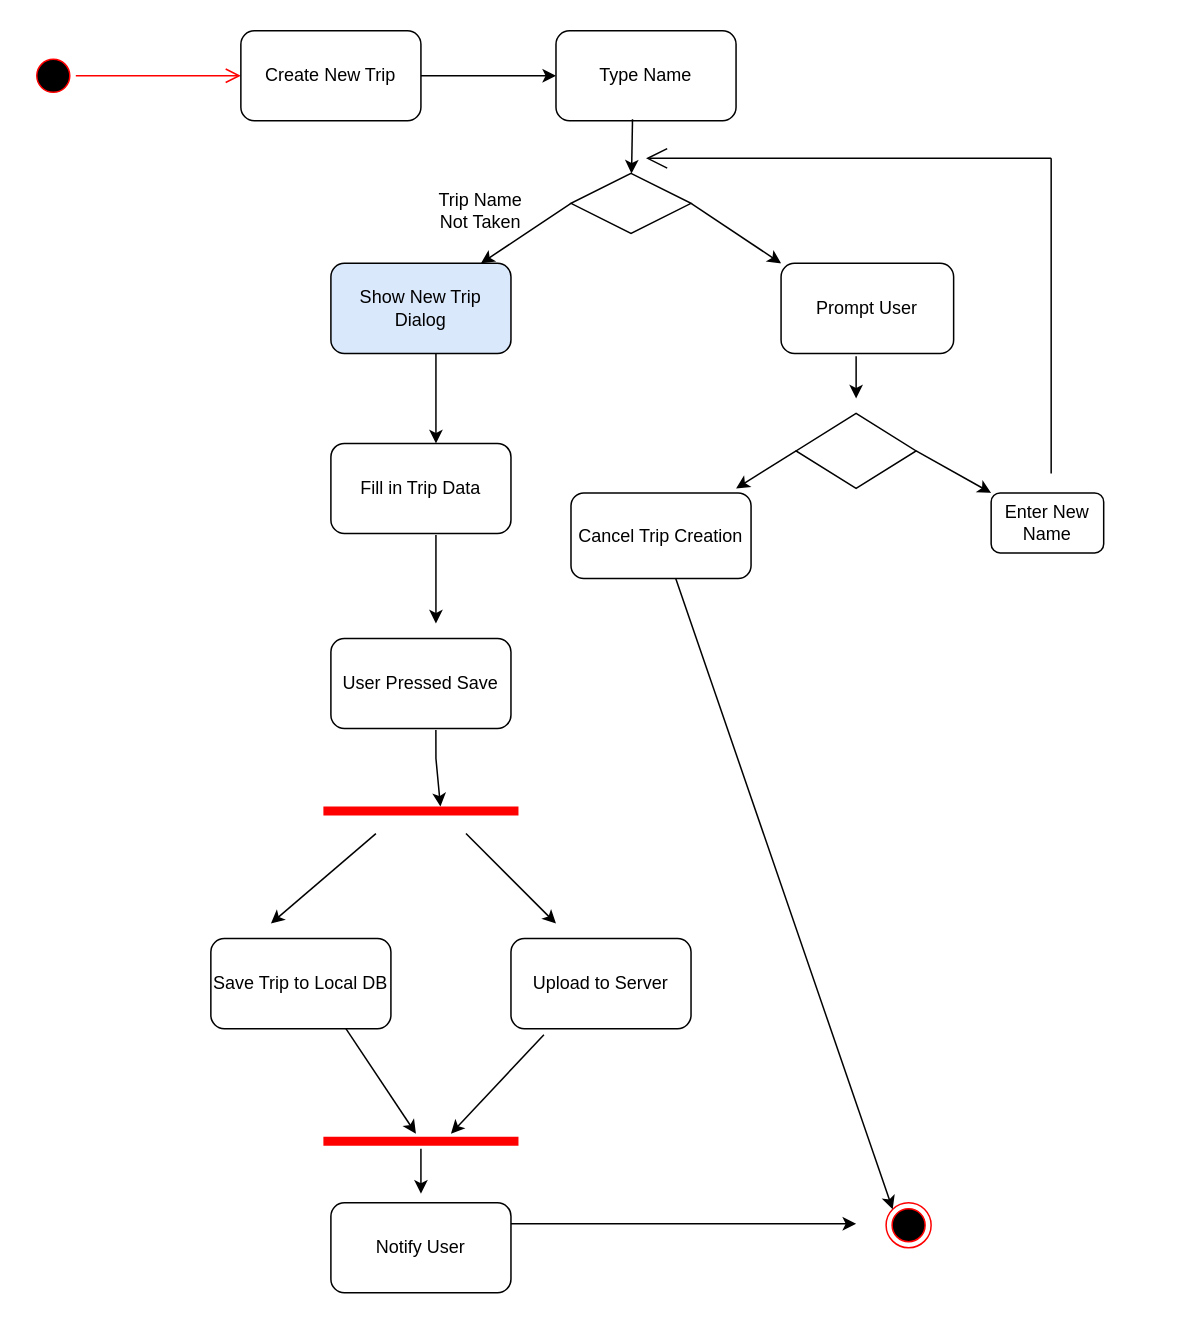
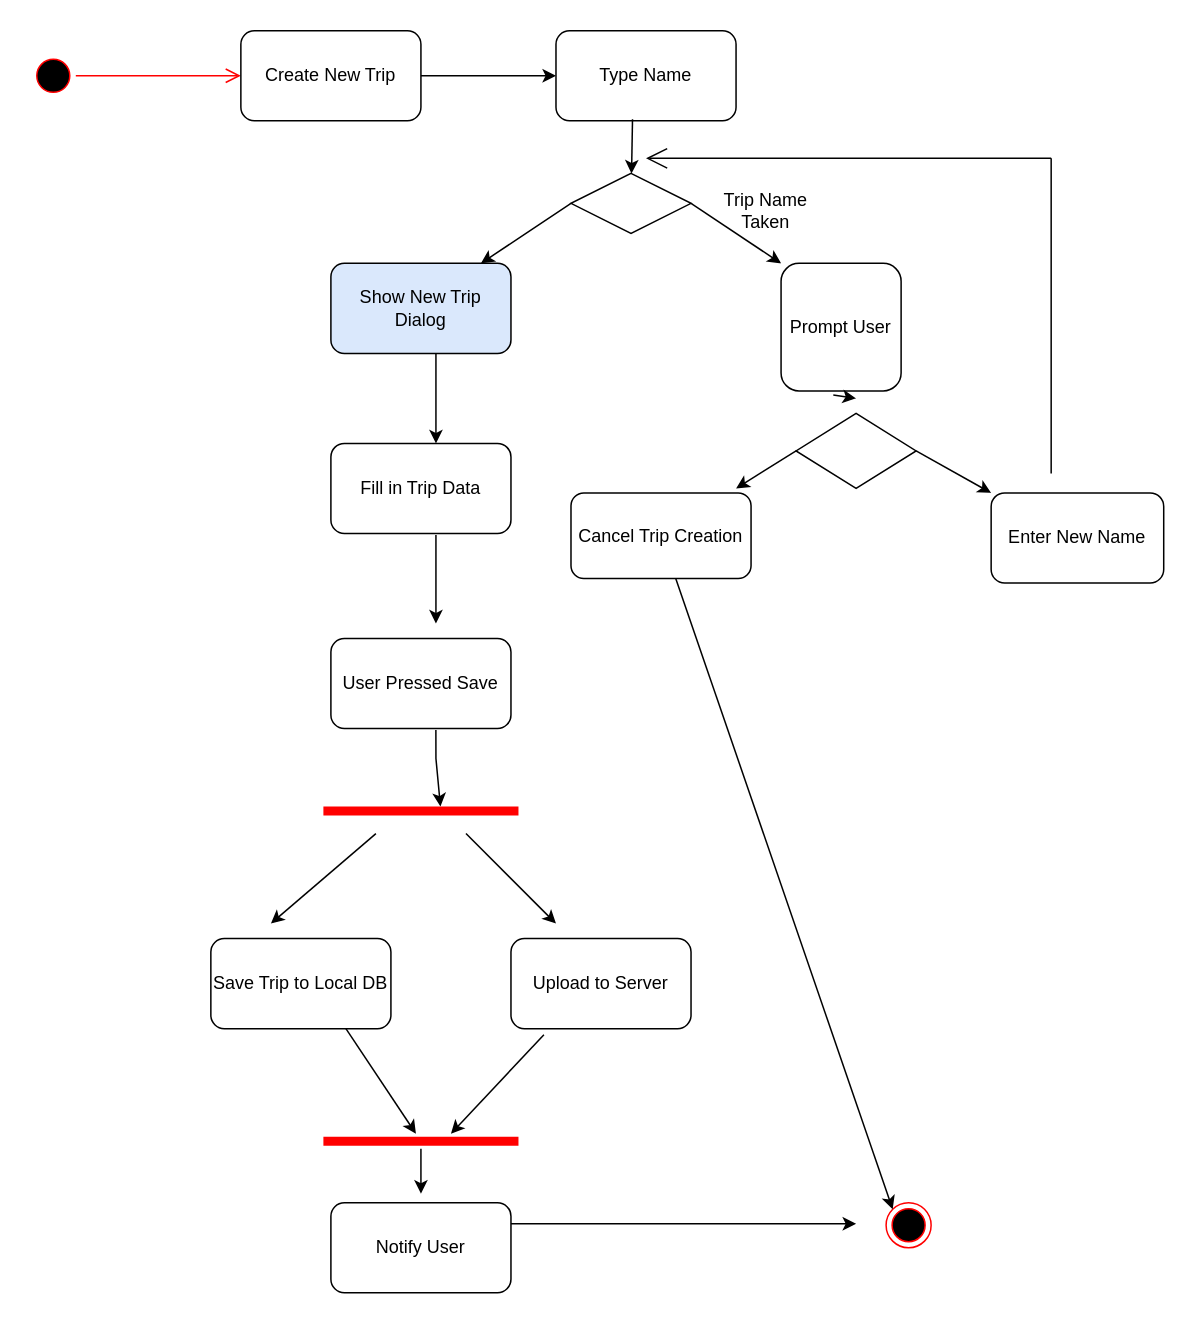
node "Trip Name Not Taken": removed
node "Trip Name Taken": added
node "Prompt User": size 173x90 -> 120x128
node "Enter New Name": size 113x60 -> 173x90
